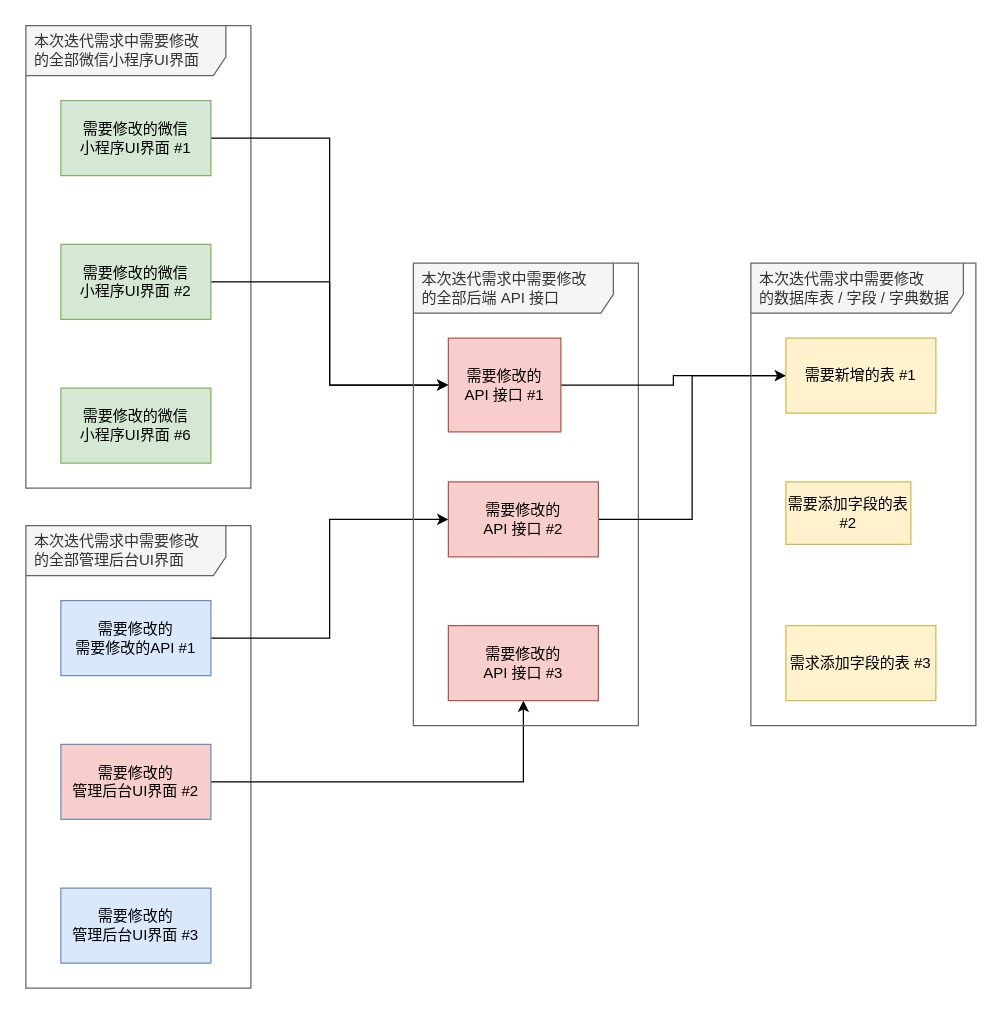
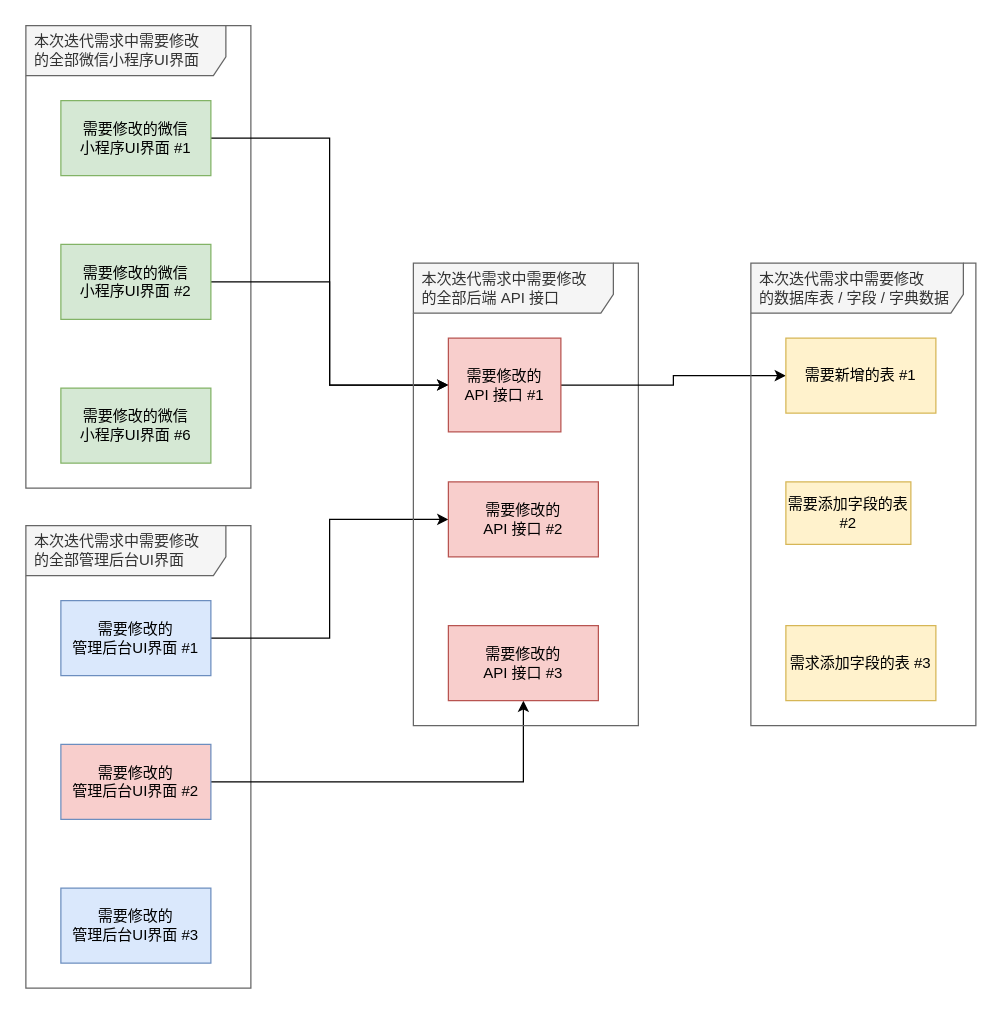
edge "需要新增的表 #1" -- "需要修改的 API 接口 #1": arrowhead none -> classic
edge "需要修改的API 接口 #2" -> "需要新增的表 #1": removed
node "需要修改的 需要修改的API #1": label "需要修改的 需要修改的API #1" -> "需要修改的 管理后台UI界面 #1"
